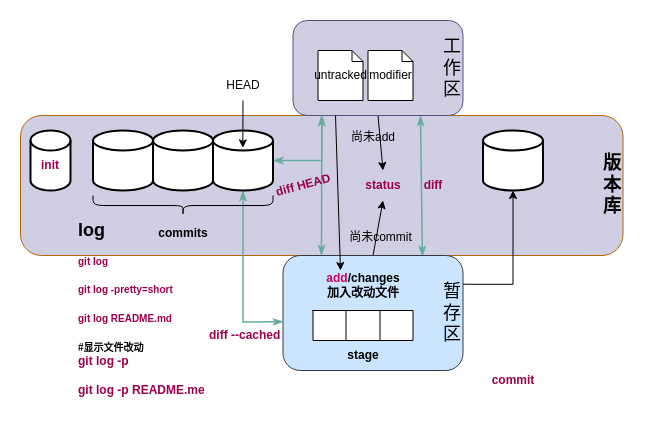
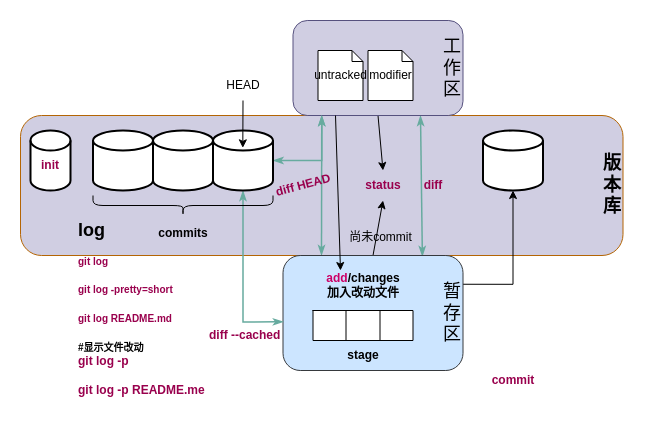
node "尚未add": removed
